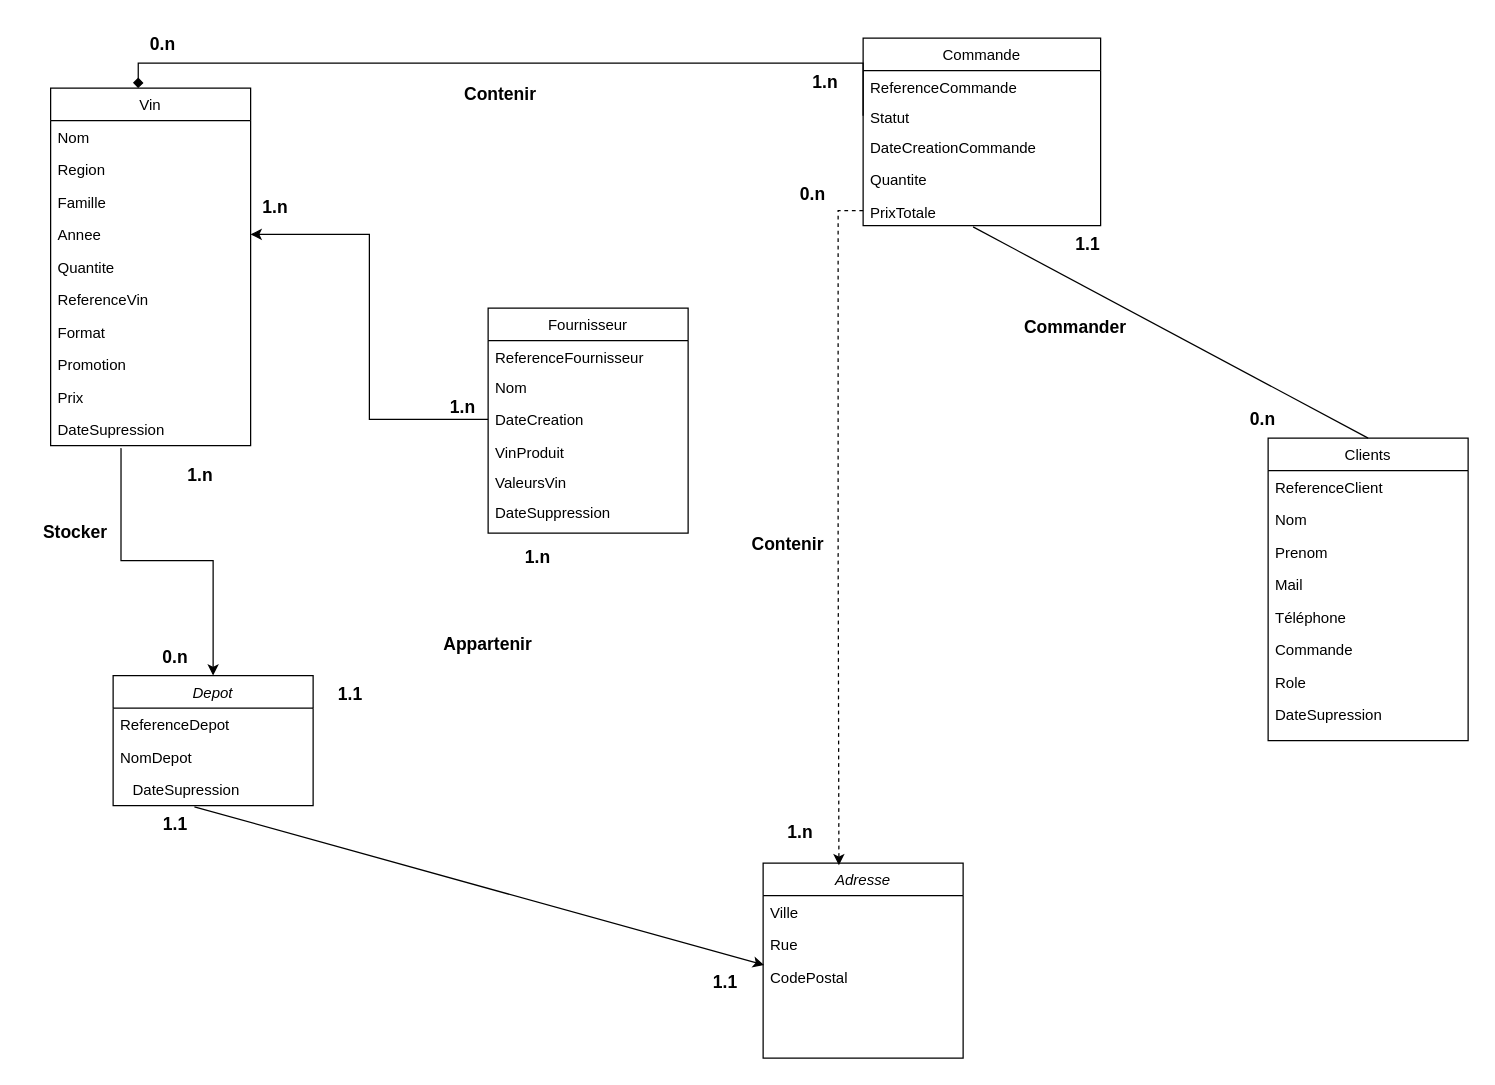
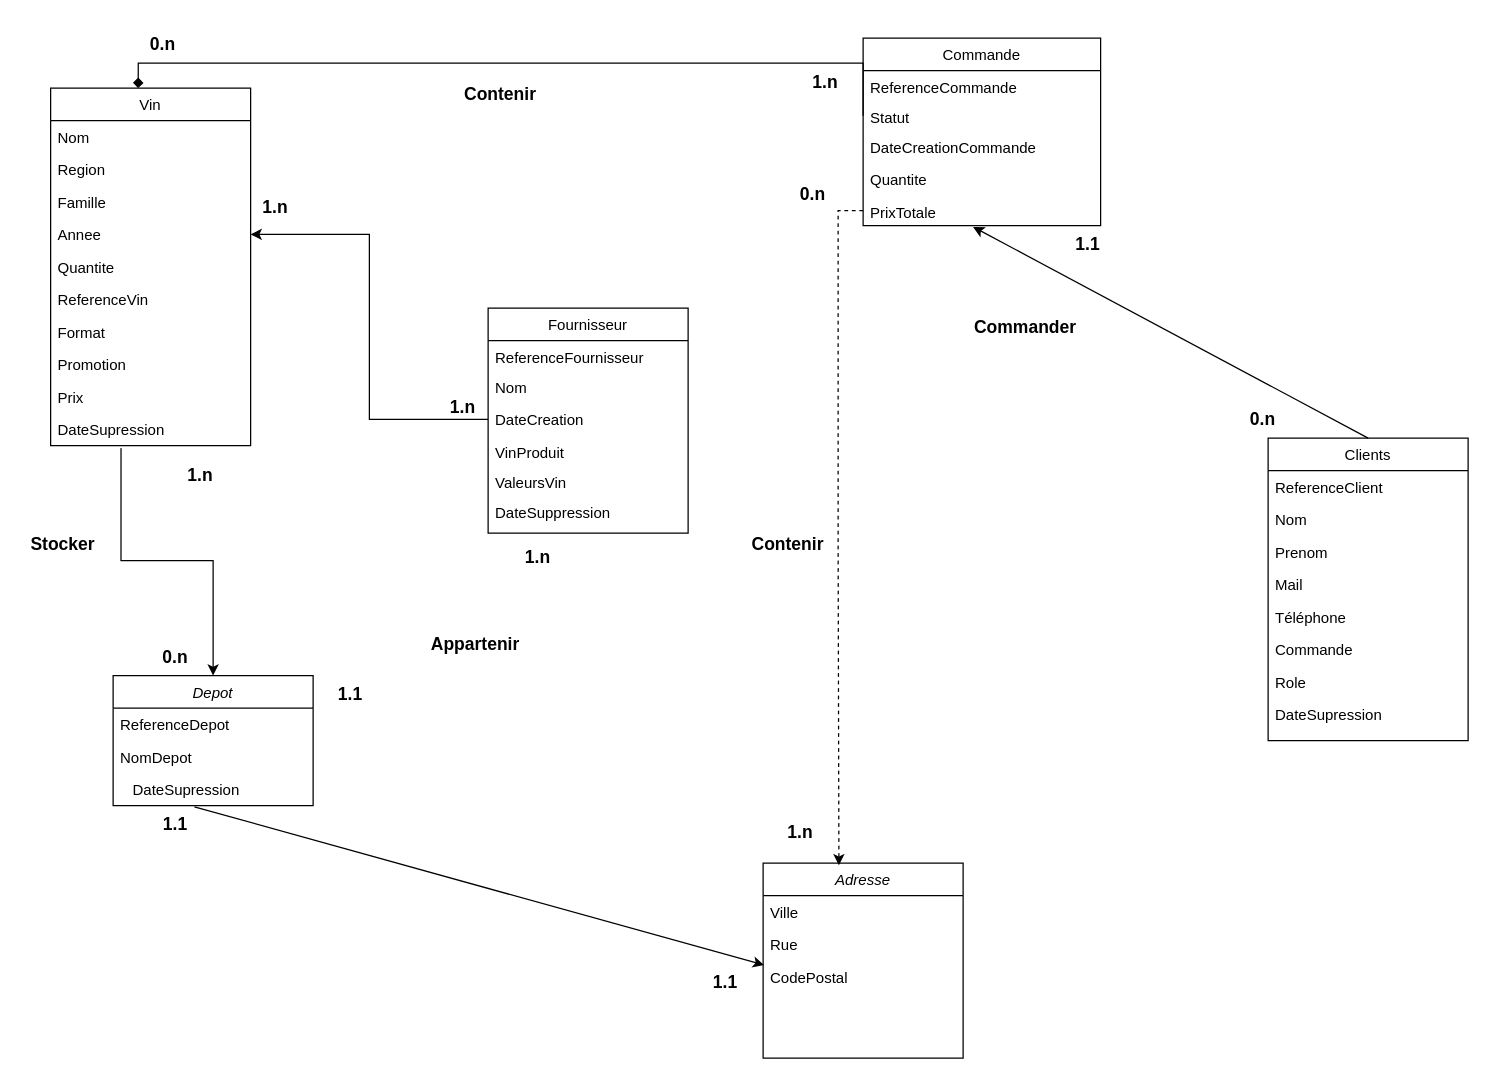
edge "PrixTotale" -- "Clients": arrowhead none -> classic
node "Commander": moved (1076, 327) -> (1026, 327)
node "Stocker": moved (76, 532) -> (63, 544)
node "Appartenir": moved (488, 644) -> (476, 644)
